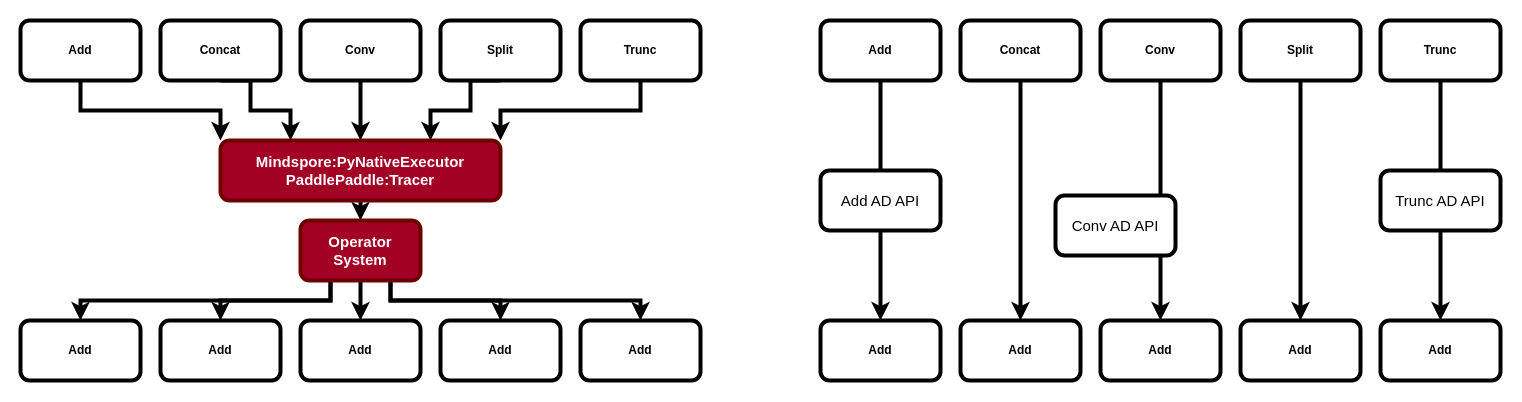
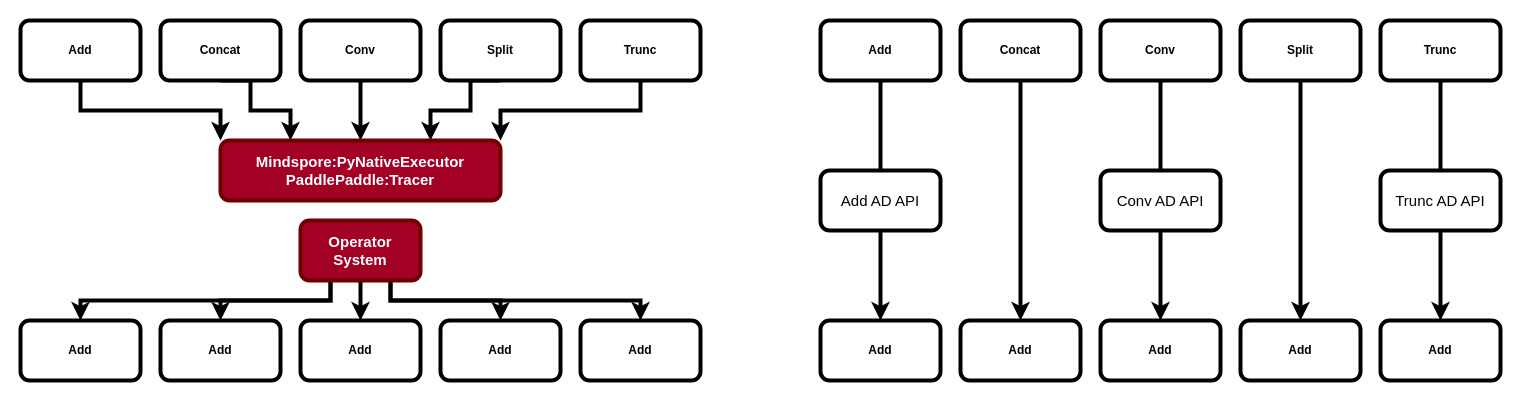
edge "Mindspore:PyNativeExecutorPaddlePaddle:Tracer" -> "Operator System": removed
node "Conv AD API": moved (1116, 226) -> (1161, 201)
